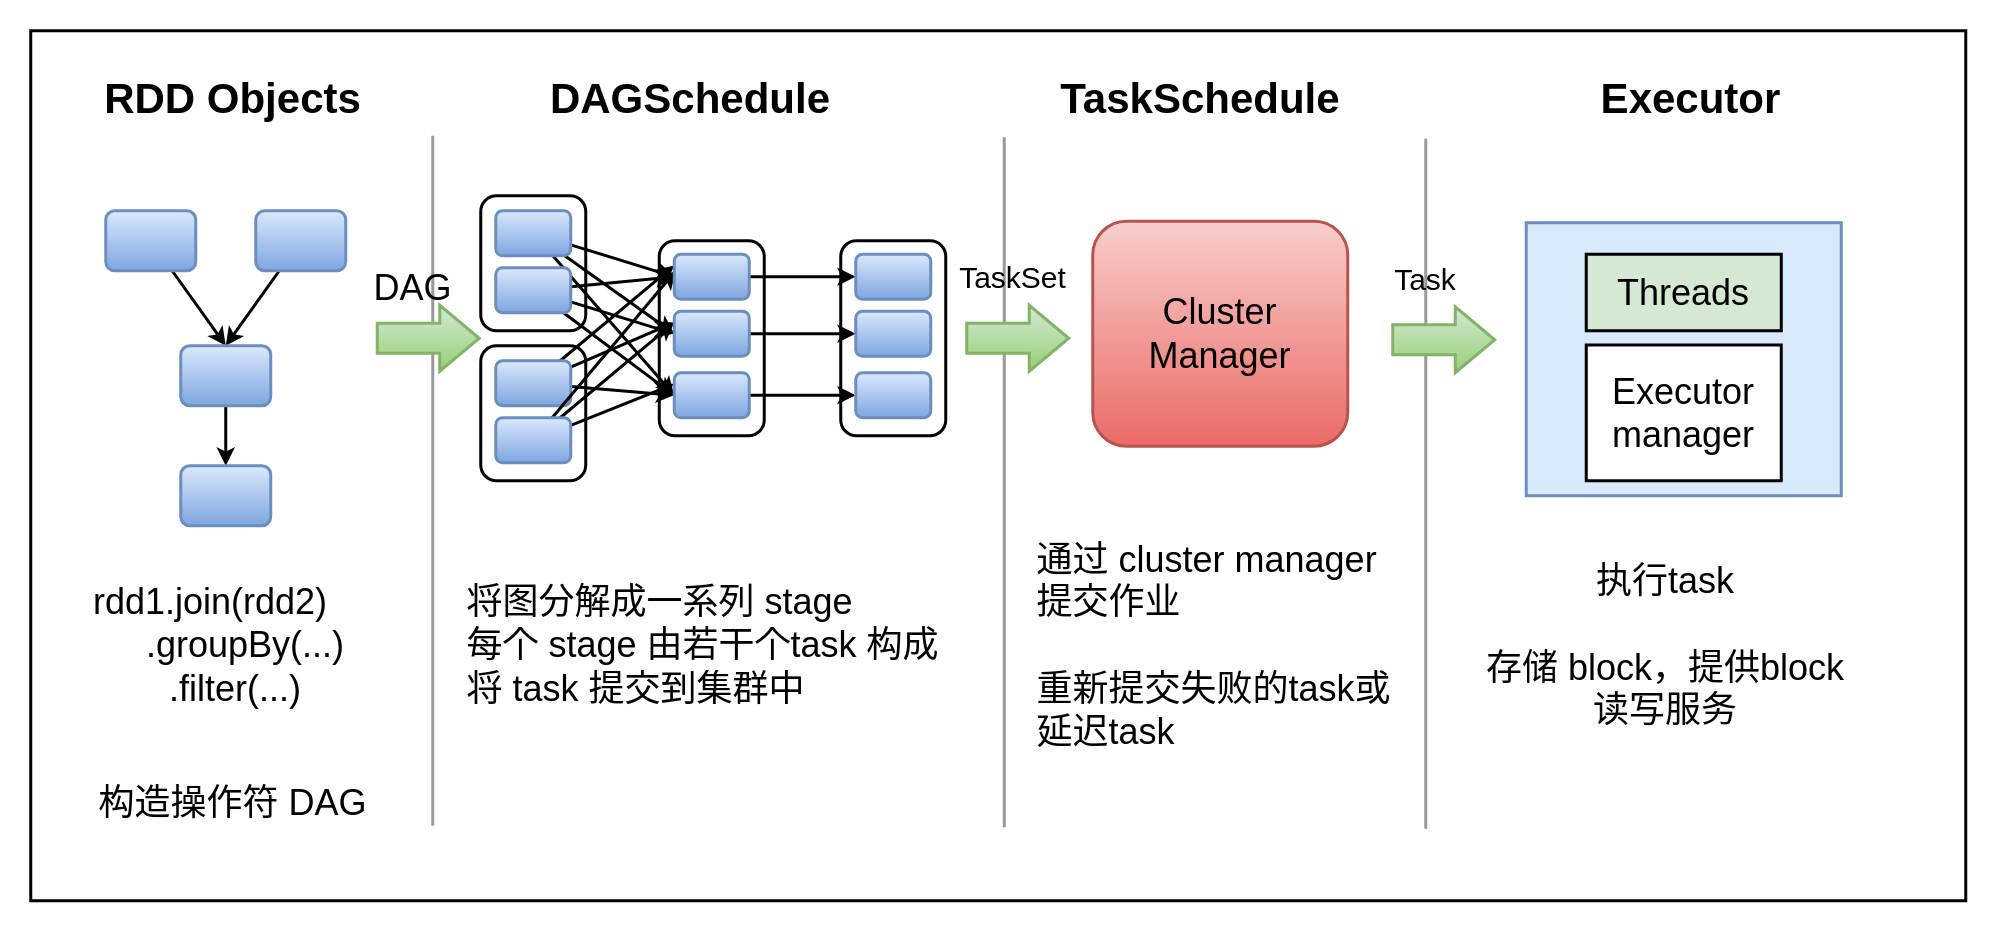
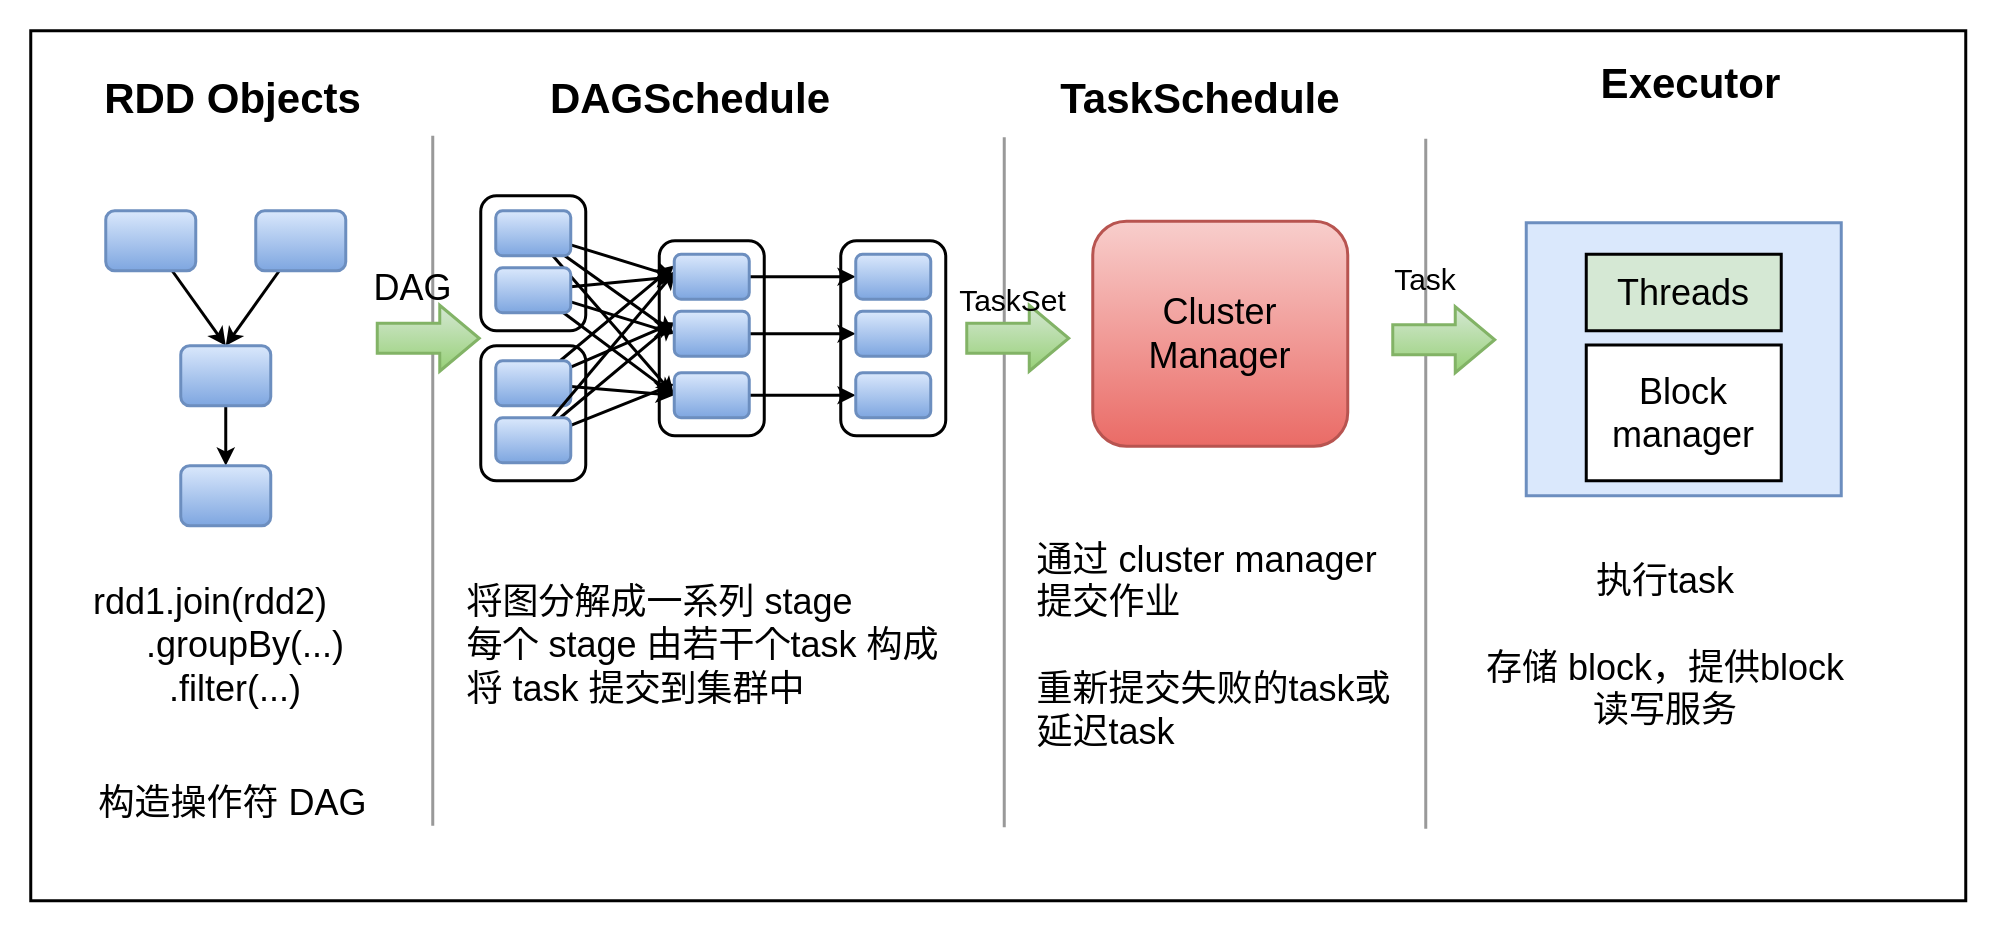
node "Executor": moved (1691, 98) -> (1691, 83)
node "TaskSet": moved (1013, 277) -> (1013, 299)
node "Executor manager": label "Executor manager" -> "Block manager"
